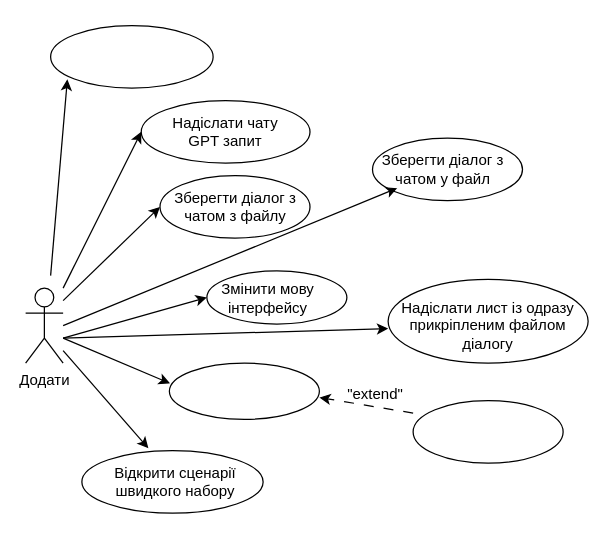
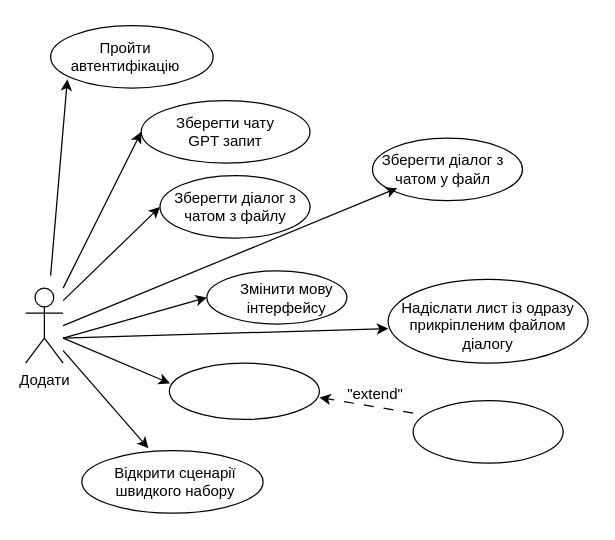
node "Пройти автентифікацію": added
node "Надіслати чату GPT запит": label "Надіслати чату GPT запит" -> "Зберегти чату GPT запит"
node "Змінити мову інтерфейсу": moved (268, 298) -> (287, 298)
